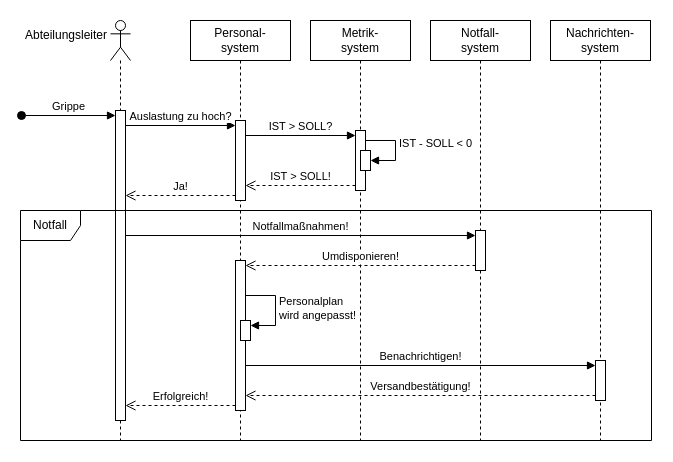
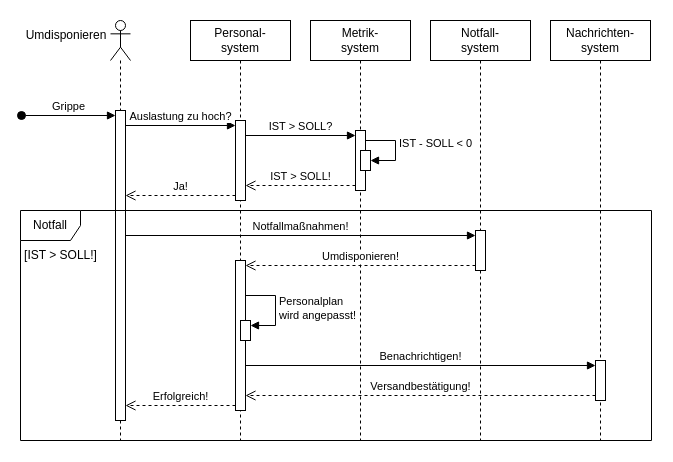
node "Abteilungsleiter": label "Abteilungsleiter" -> "Umdisponieren"
node "[IST > SOLL!]": added
